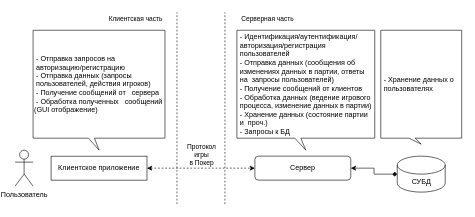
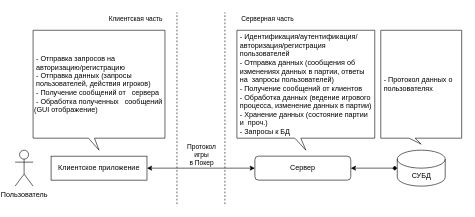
node "- Хранение данных о пользователях": label "- Хранение данных о пользователях" -> "- Протокол данных о пользователях"
edge "Клиентское приложение" -- "Сервер": style dashed -> solid
node "СУБД": moved (421, 174) -> (421, 168)
